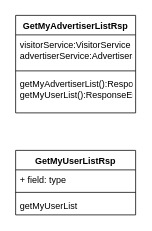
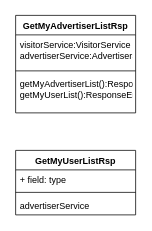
node "getMyUserList": label "getMyUserList" -> "advertiserService"
